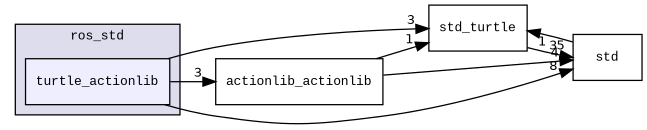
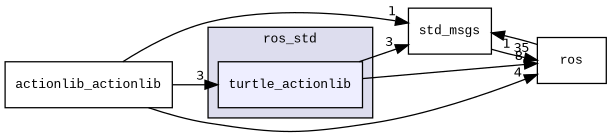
node "std_turtle": label "std_turtle" -> "std_msgs"
node "std": label "std" -> "ros"
edge "turtle_actionlib" -> "actionlib_actionlib": reversed
